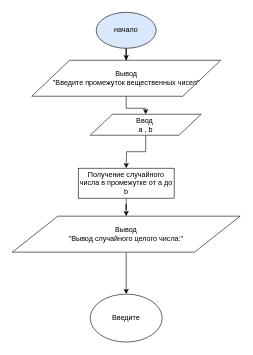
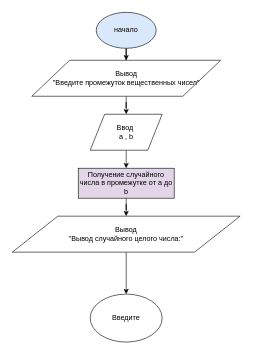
node "Ввод a , b": size 111x21 -> 72x36
node "Получение случайного числа в промежутке от а до b": fillcolor #ffffff -> #e1d5e7
